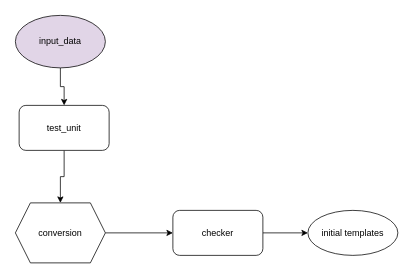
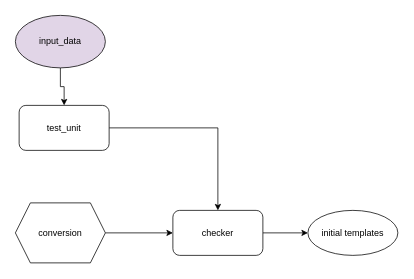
edge "test_unit" -> "conversion": now "test_unit" -> "checker"
